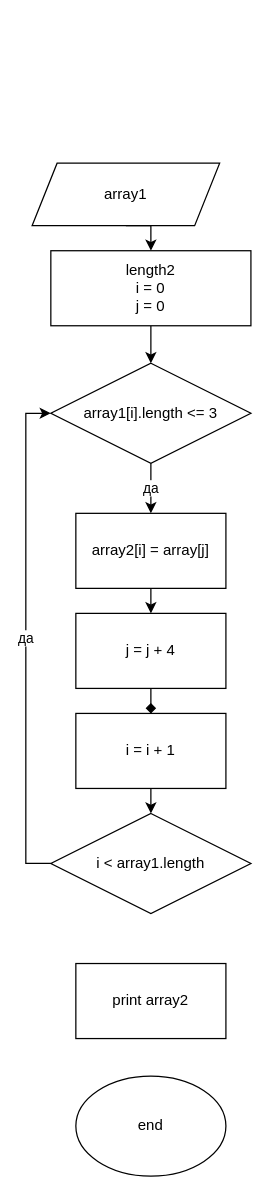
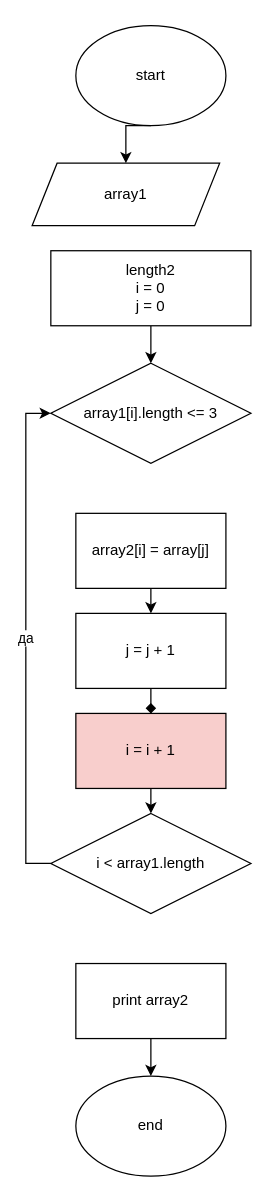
node "start": added
edge "start" -> "array1": added
edge "array1" -> "length2 i = 0 j = 0": removed
edge "array1[i].length <= 3" -> "array2[i] = array[j]": removed, label "да"
node "j = j + 4": label "j = j + 4" -> "j = j + 1"
node "i = i + 1": fillcolor #ffffff -> #f8cecc
edge "print array2" -> "end": added
